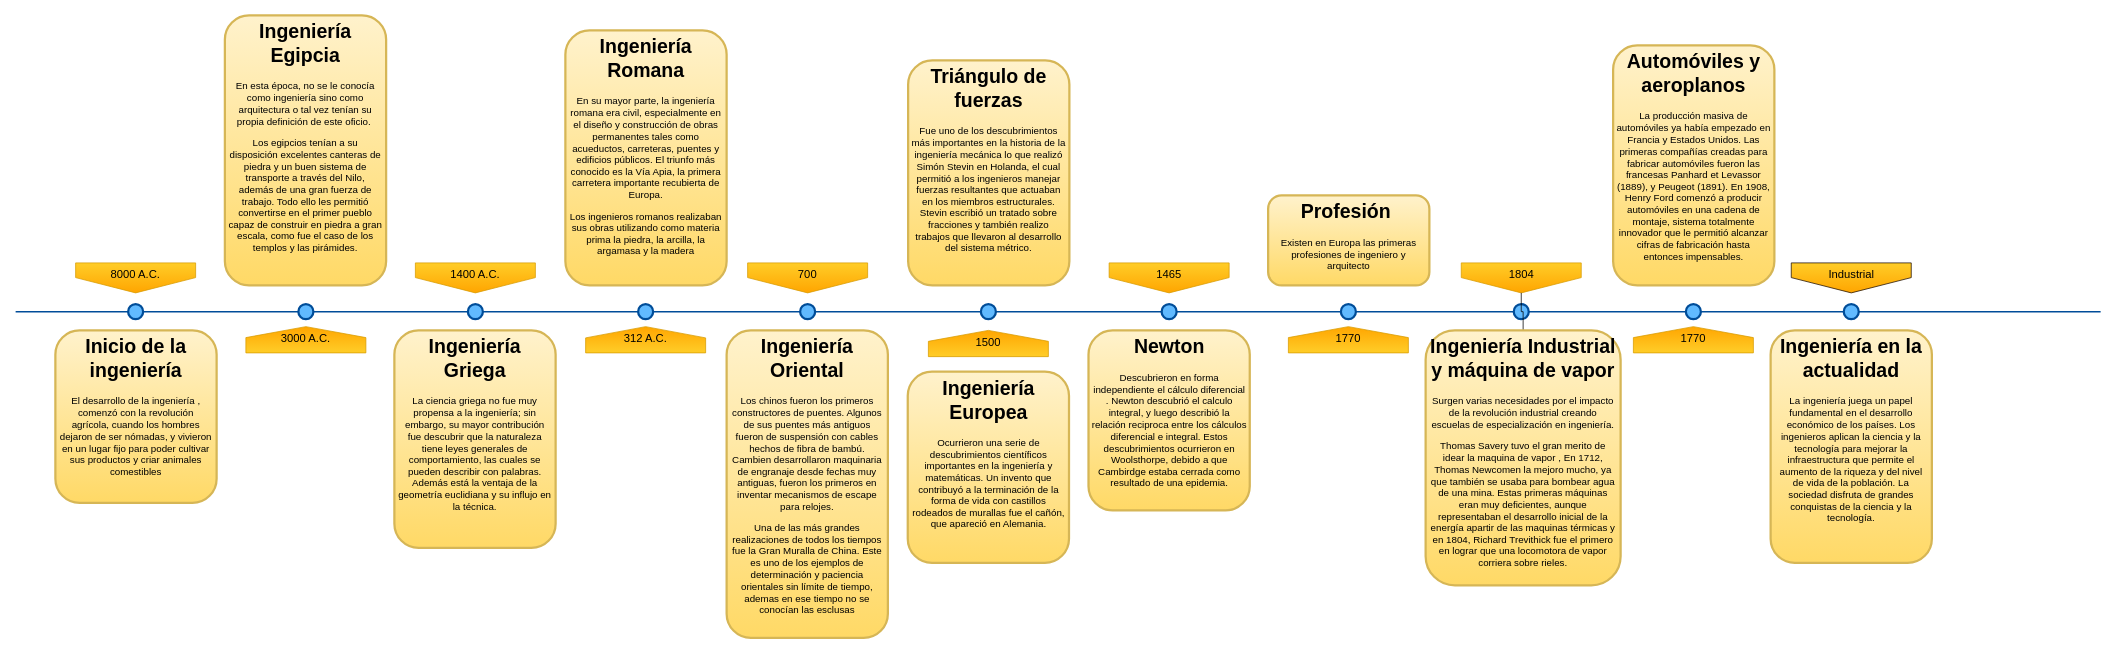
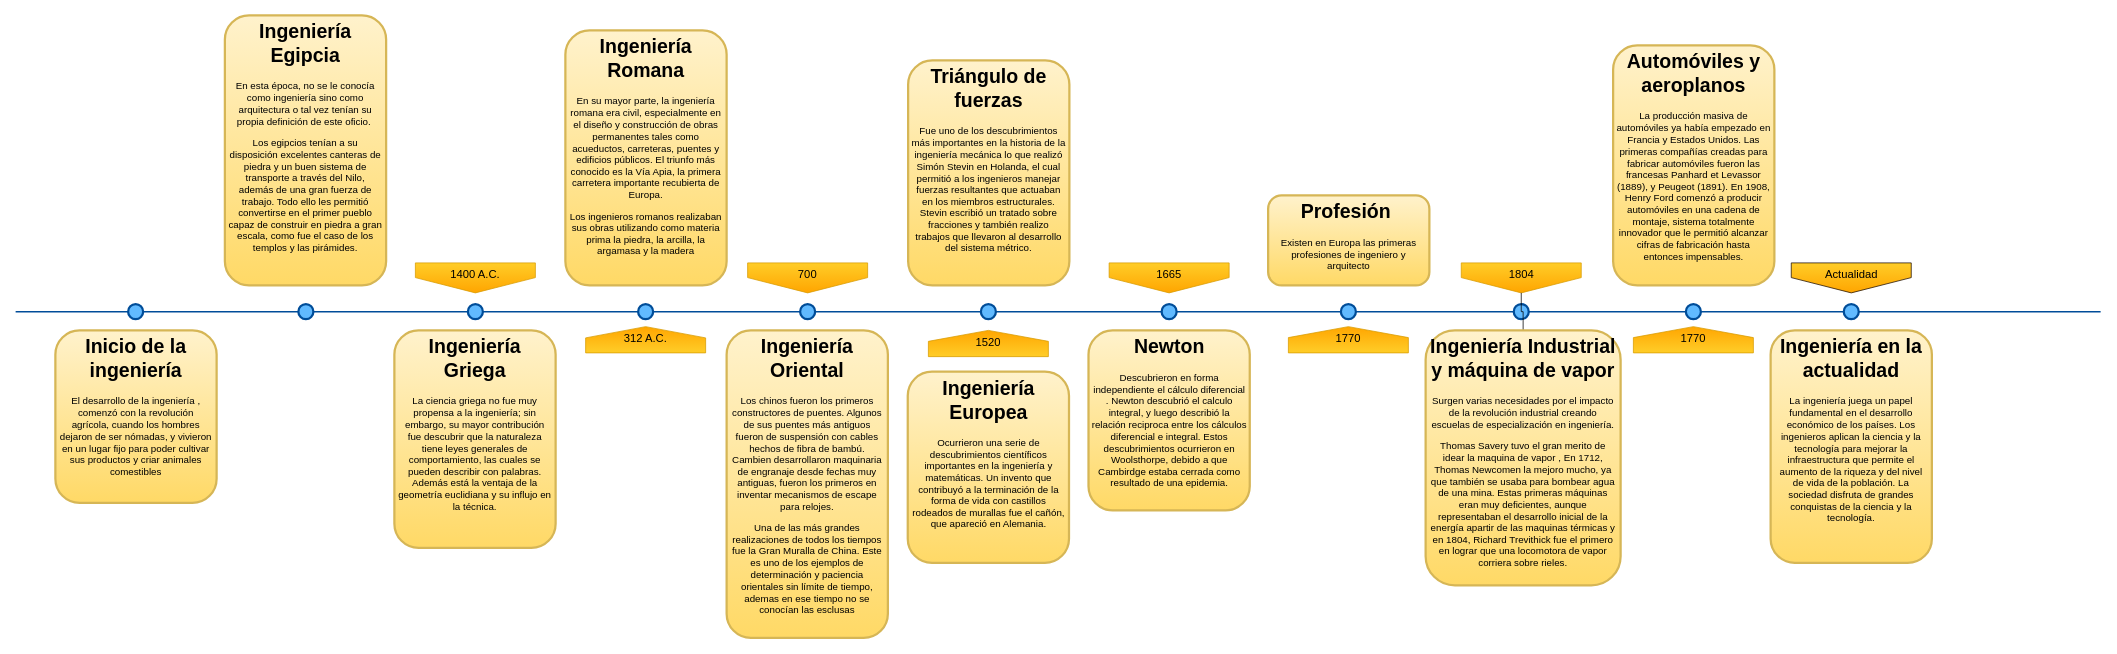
node "1465": label "1465" -> "1665"
node "Industrial": label "Industrial" -> "Actualidad"
node "8000 A.C.": removed
node "3000 A.C.": removed
node "1500": label "1500" -> "1520"
